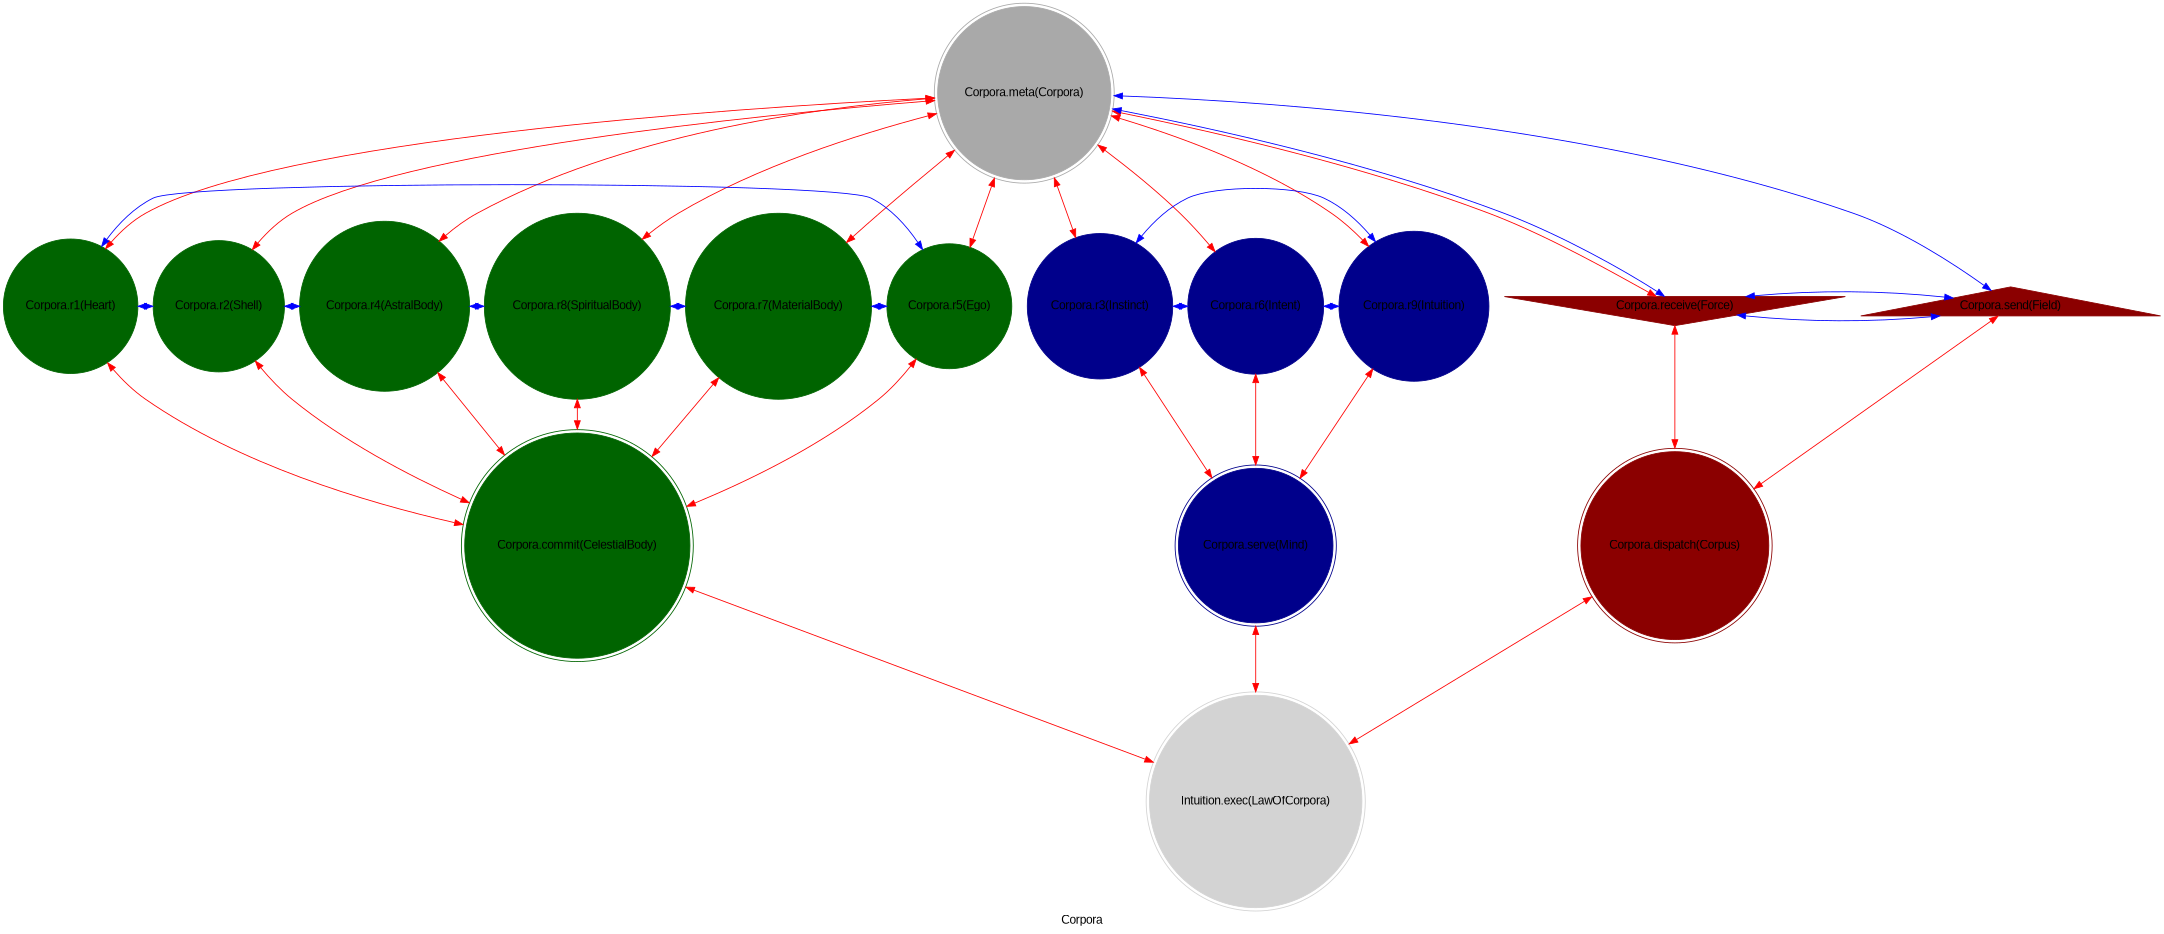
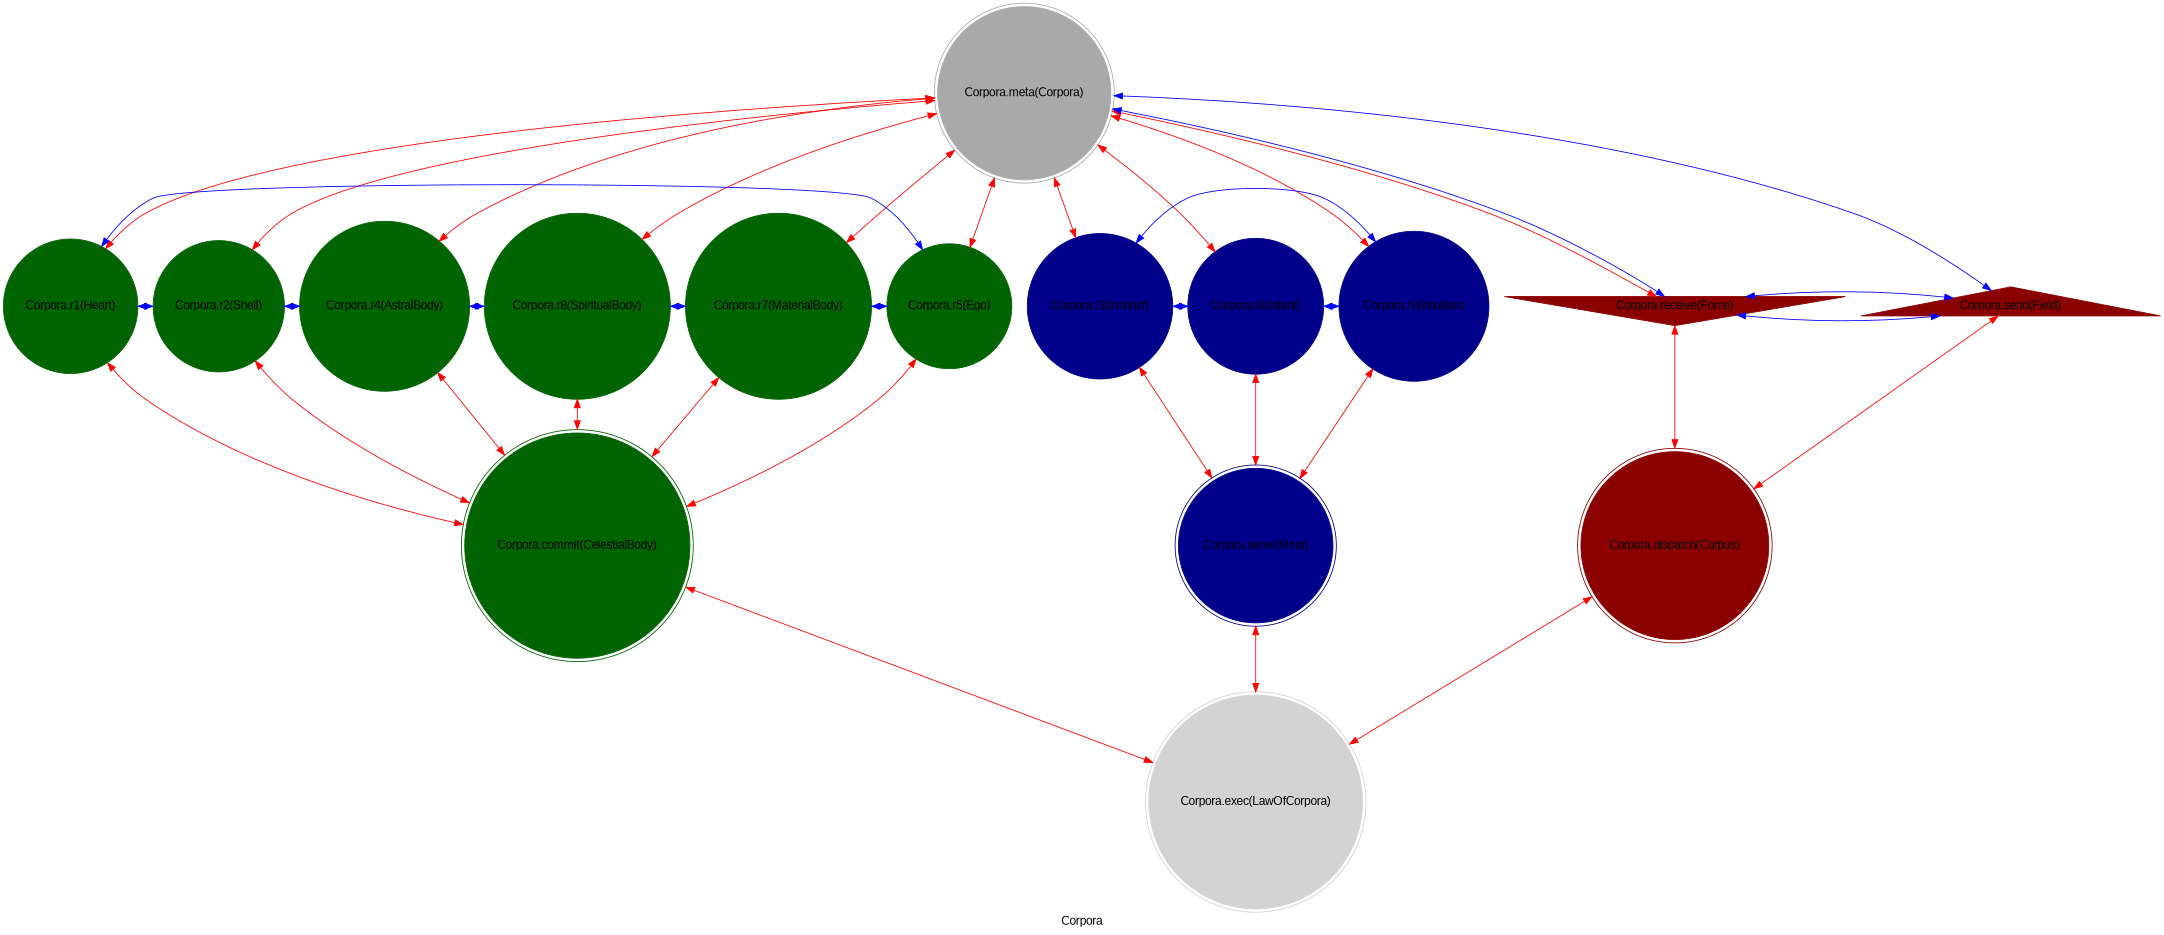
node "Intuition.exec(LawOfCorpora)": label "Intuition.exec(LawOfCorpora)" -> "Corpora.exec(LawOfCorpora)"
